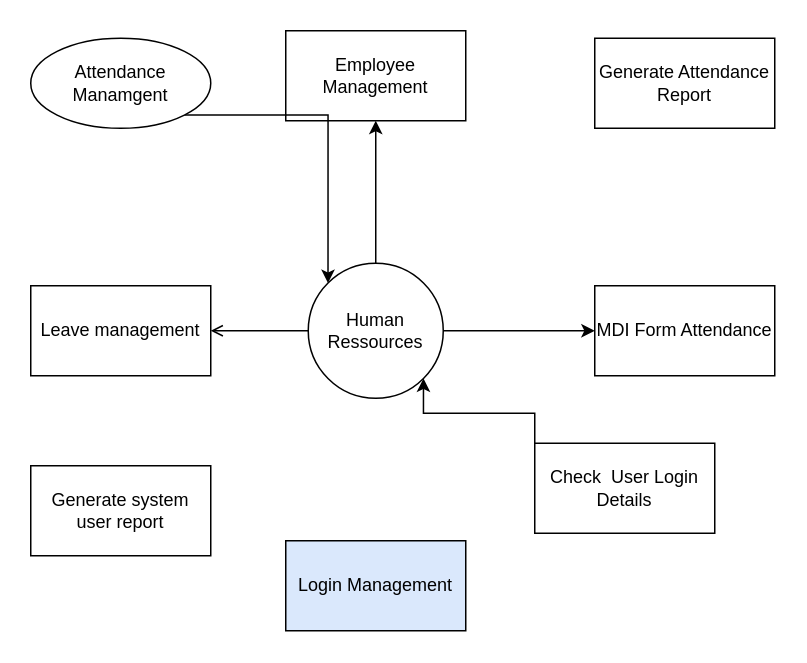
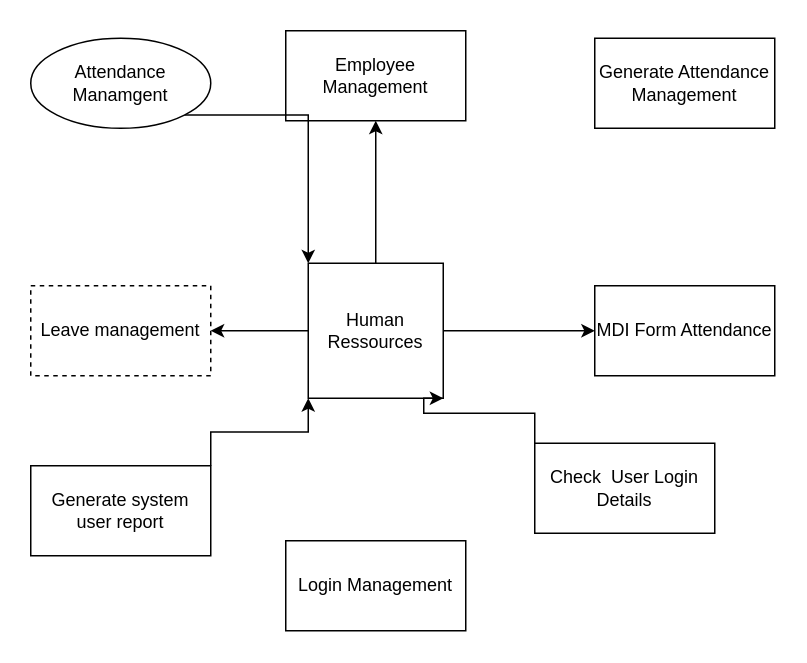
node "Generate Attendance Report": label "Generate Attendance Report" -> "Generate Attendance Management"
node "Leave management": style solid -> dashed
edge "Human Ressources" -> "Leave management": arrowhead open -> classic
node "Human Ressources": shape ellipse -> rectangle
edge "Generate system user report" -> "Human Ressources": added
node "Login Management": fillcolor #dae8fc -> #ffffff
